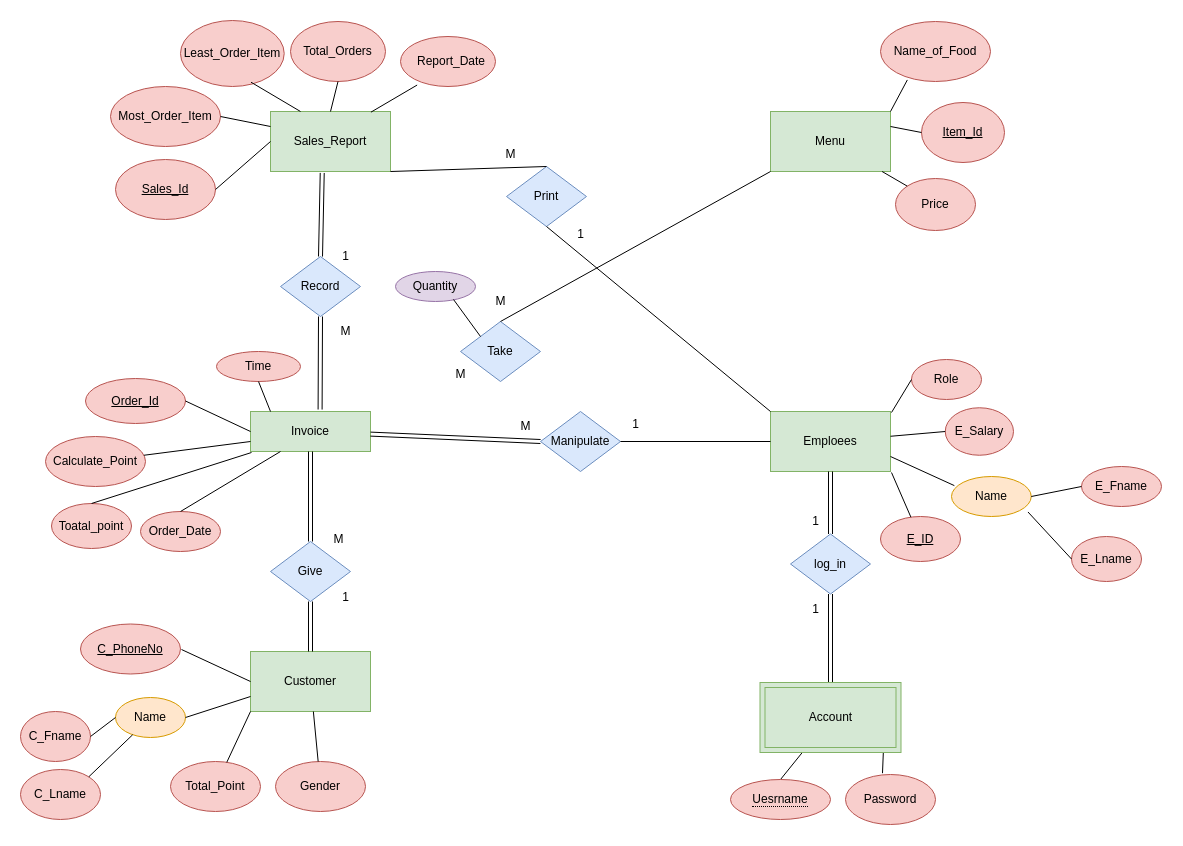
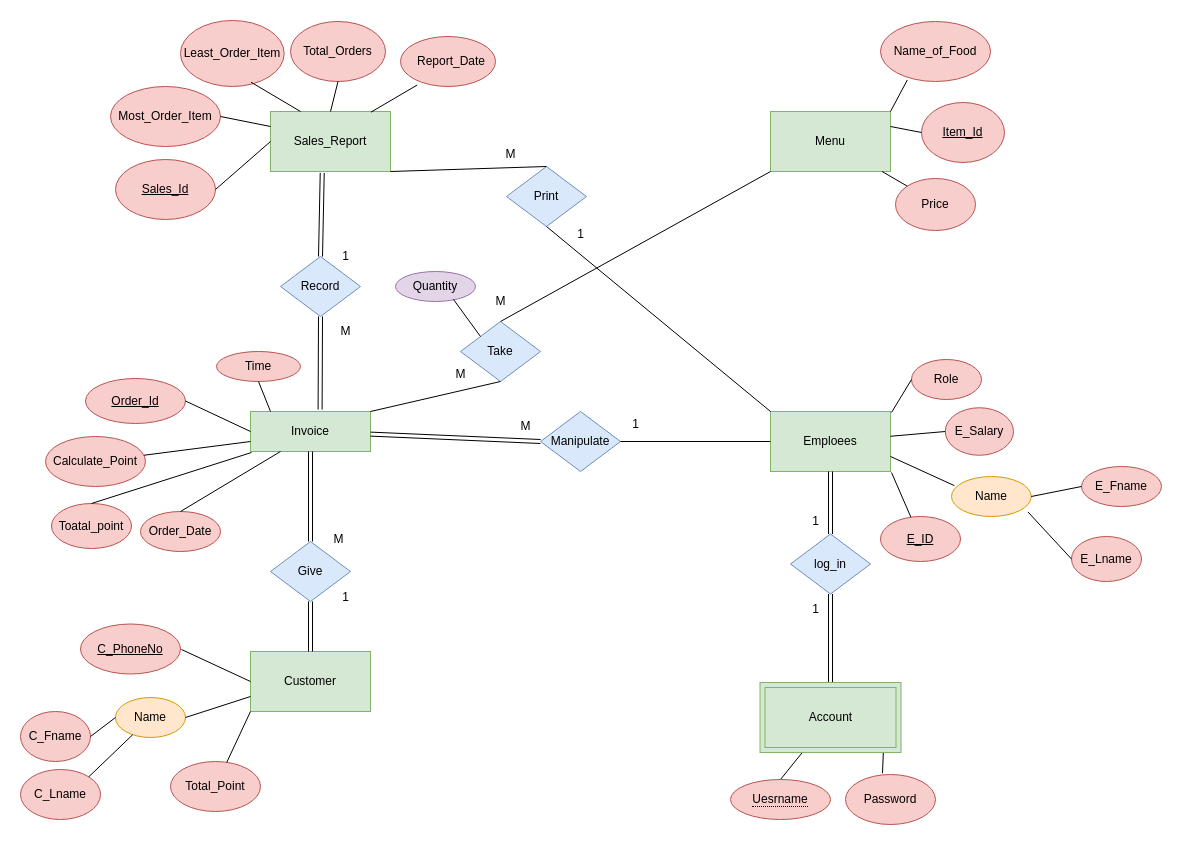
edge "Take" -- "Invoice": added
edge "Customer" -- "Gender": removed
node "Gender": removed
